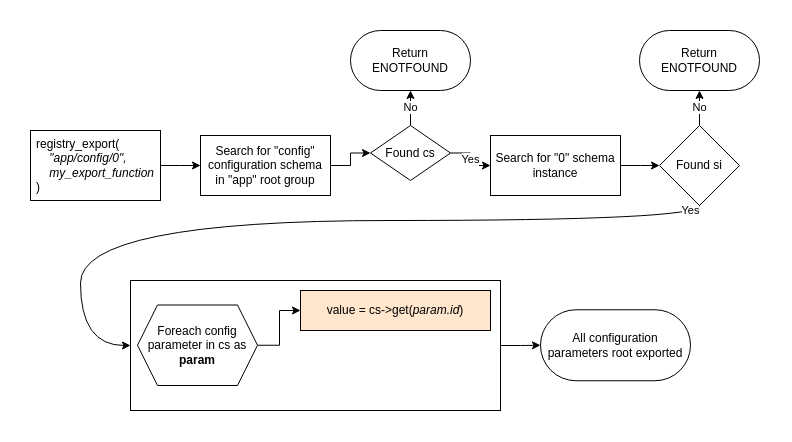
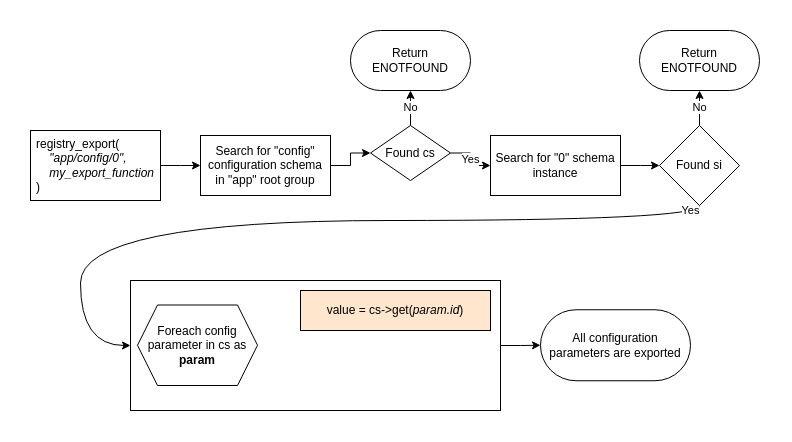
edge "Foreach config parameter in cs as param" -> "value = cs->get(param.id)": removed
node "All configuration parameters root exported": label "All configuration parameters root exported" -> "All configuration parameters are exported"
